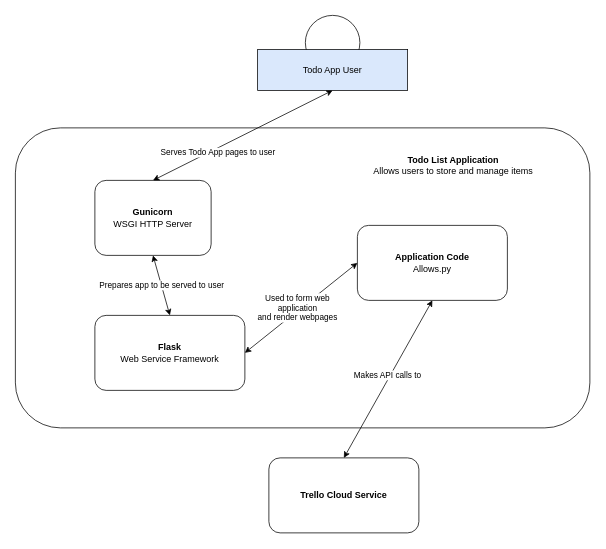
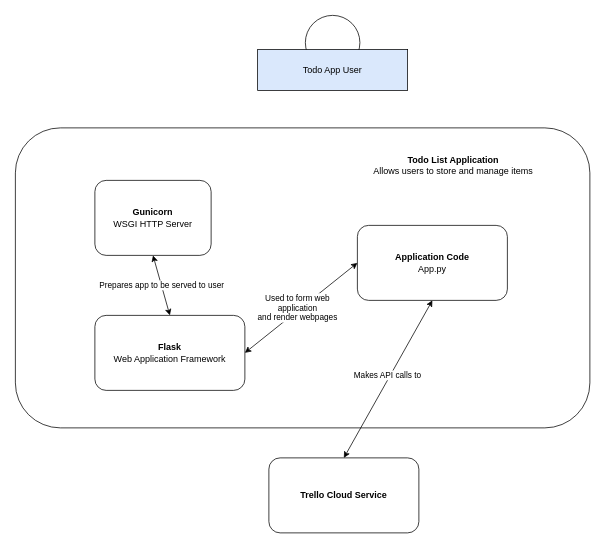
edge "Todo App User" -- "Gunicorn WSGI HTTP Server": removed, label "Serves Todo App pages to user"
node "Application Code Allows.py": label "Application Code Allows.py" -> "Application Code App.py"
node "Flask Web Service Framework": label "Flask Web Service Framework" -> "Flask Web Application Framework"
